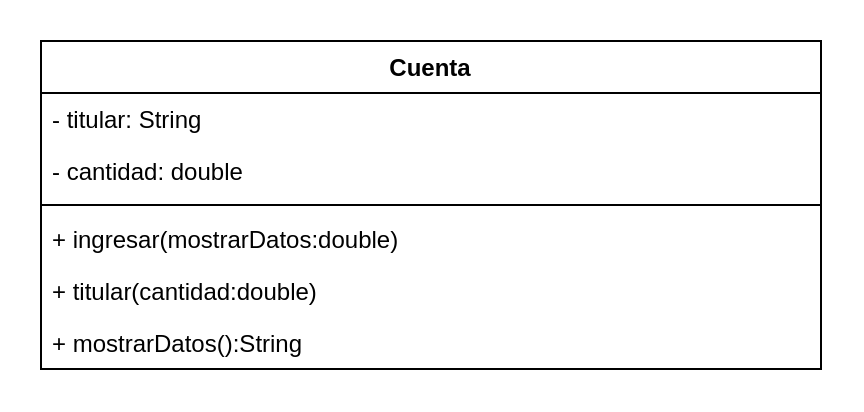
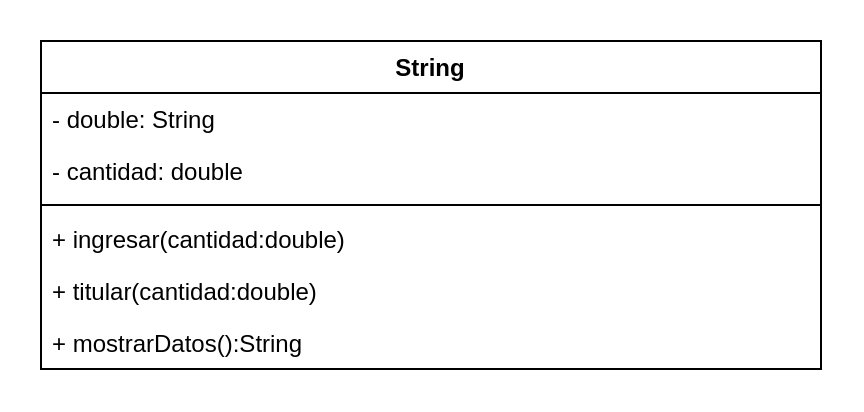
node "Cuenta": label "Cuenta" -> "String"
node "- titular: String": label "- titular: String" -> "- double: String"
node "+ ingresar(mostrarDatos:double)": label "+ ingresar(mostrarDatos:double)" -> "+ ingresar(cantidad:double)"
